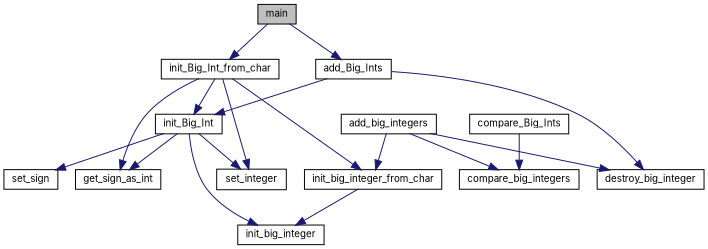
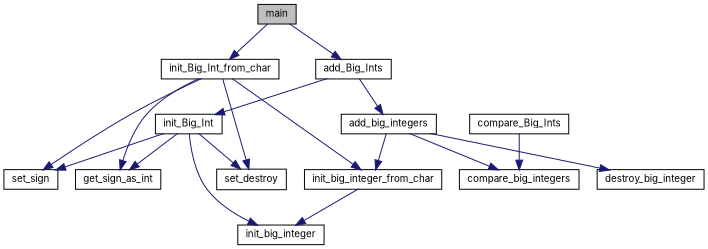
edge "init_Big_Int_from_char" -> "init_Big_Int": now "init_Big_Int_from_char" -> "set_sign"
edge "add_Big_Ints" -> "destroy_big_integer": now "add_Big_Ints" -> "add_big_integers"
node "set_integer": label "set_integer" -> "set_destroy"
